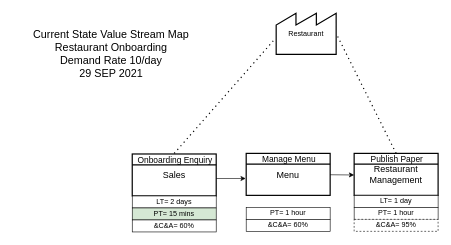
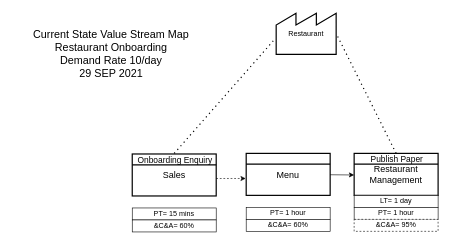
node "Manage Menu": removed
edge "Sales" -> "Menu": style solid -> dashed
node "LT= 2 days": removed
node "PT= 15 mins": fillcolor #d5e8d4 -> #ffffff
